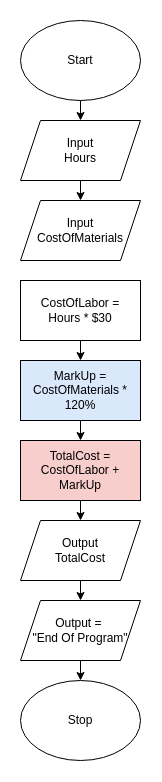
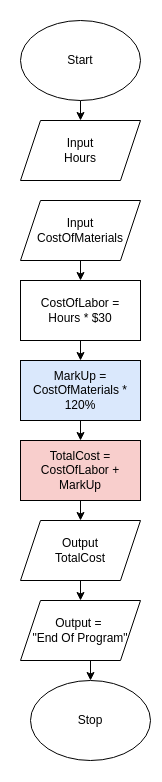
edge "Input Hours" -> "Input CostOfMaterials": removed
edge "Input CostOfMaterials" -> "CostOfLabor = Hours * $30": added
node "Stop": moved (81, 721) -> (91, 721)
